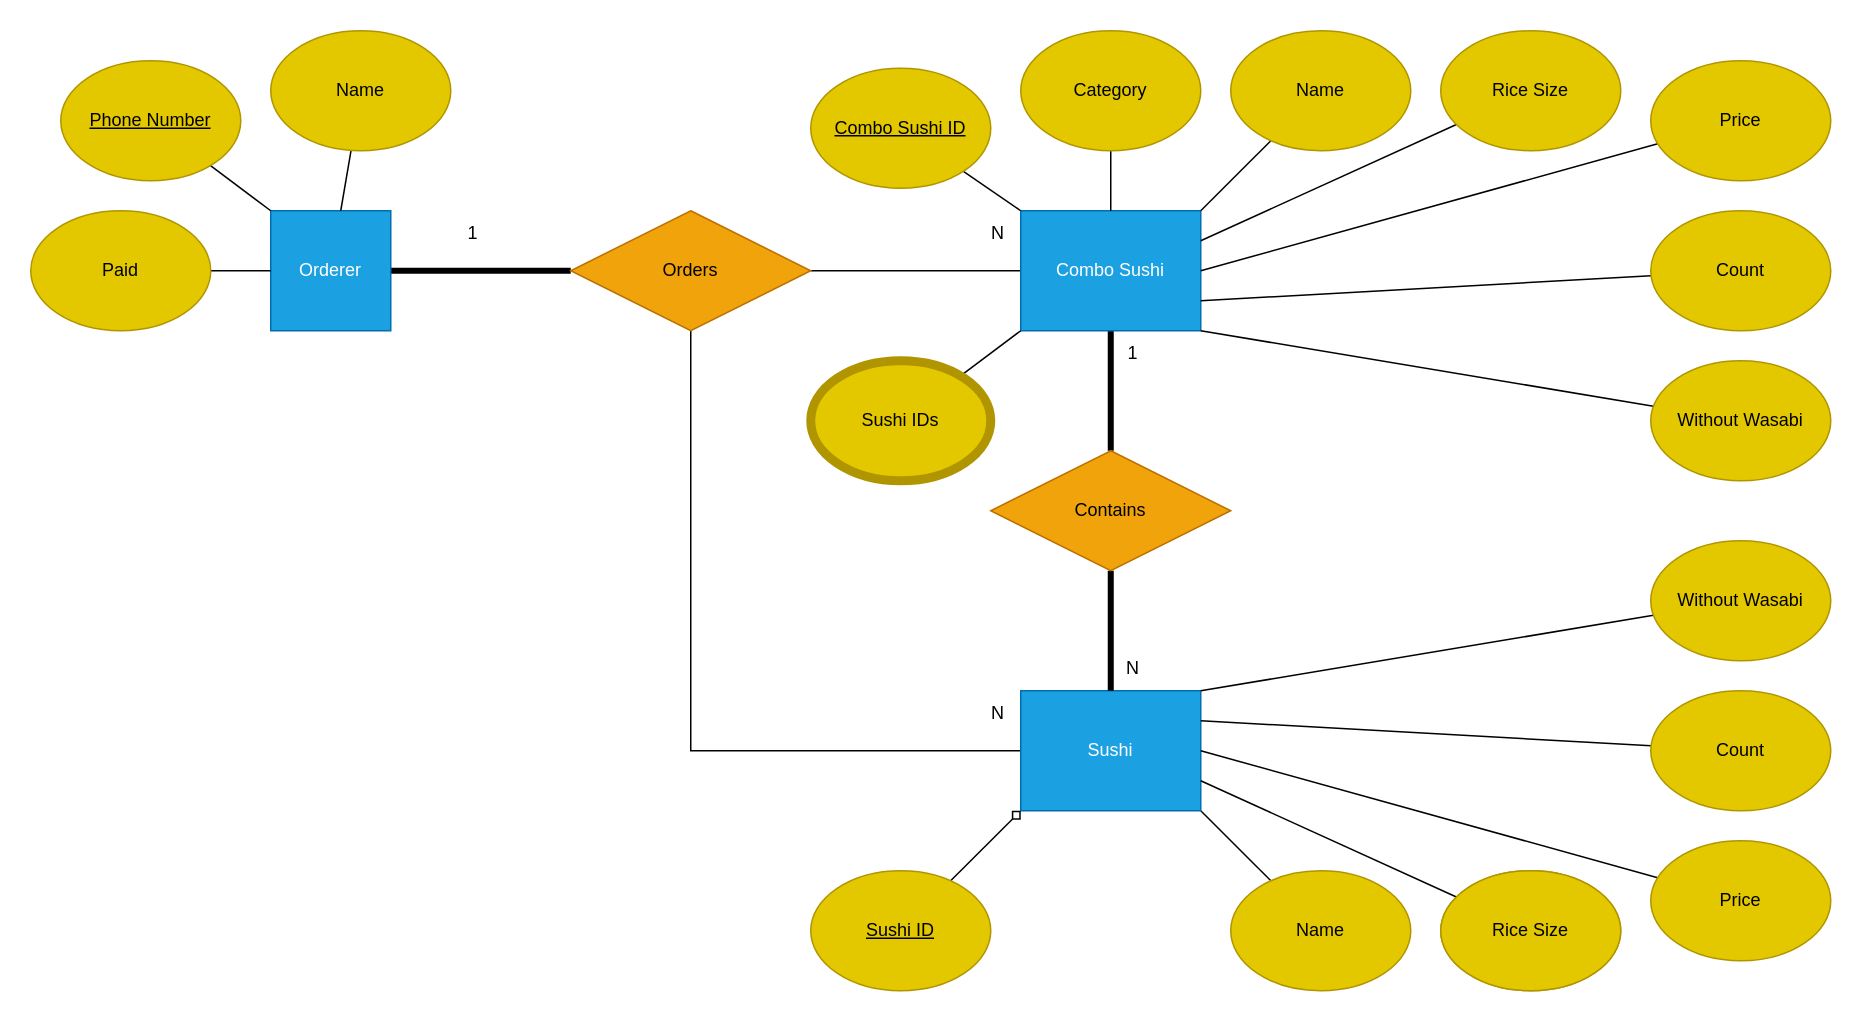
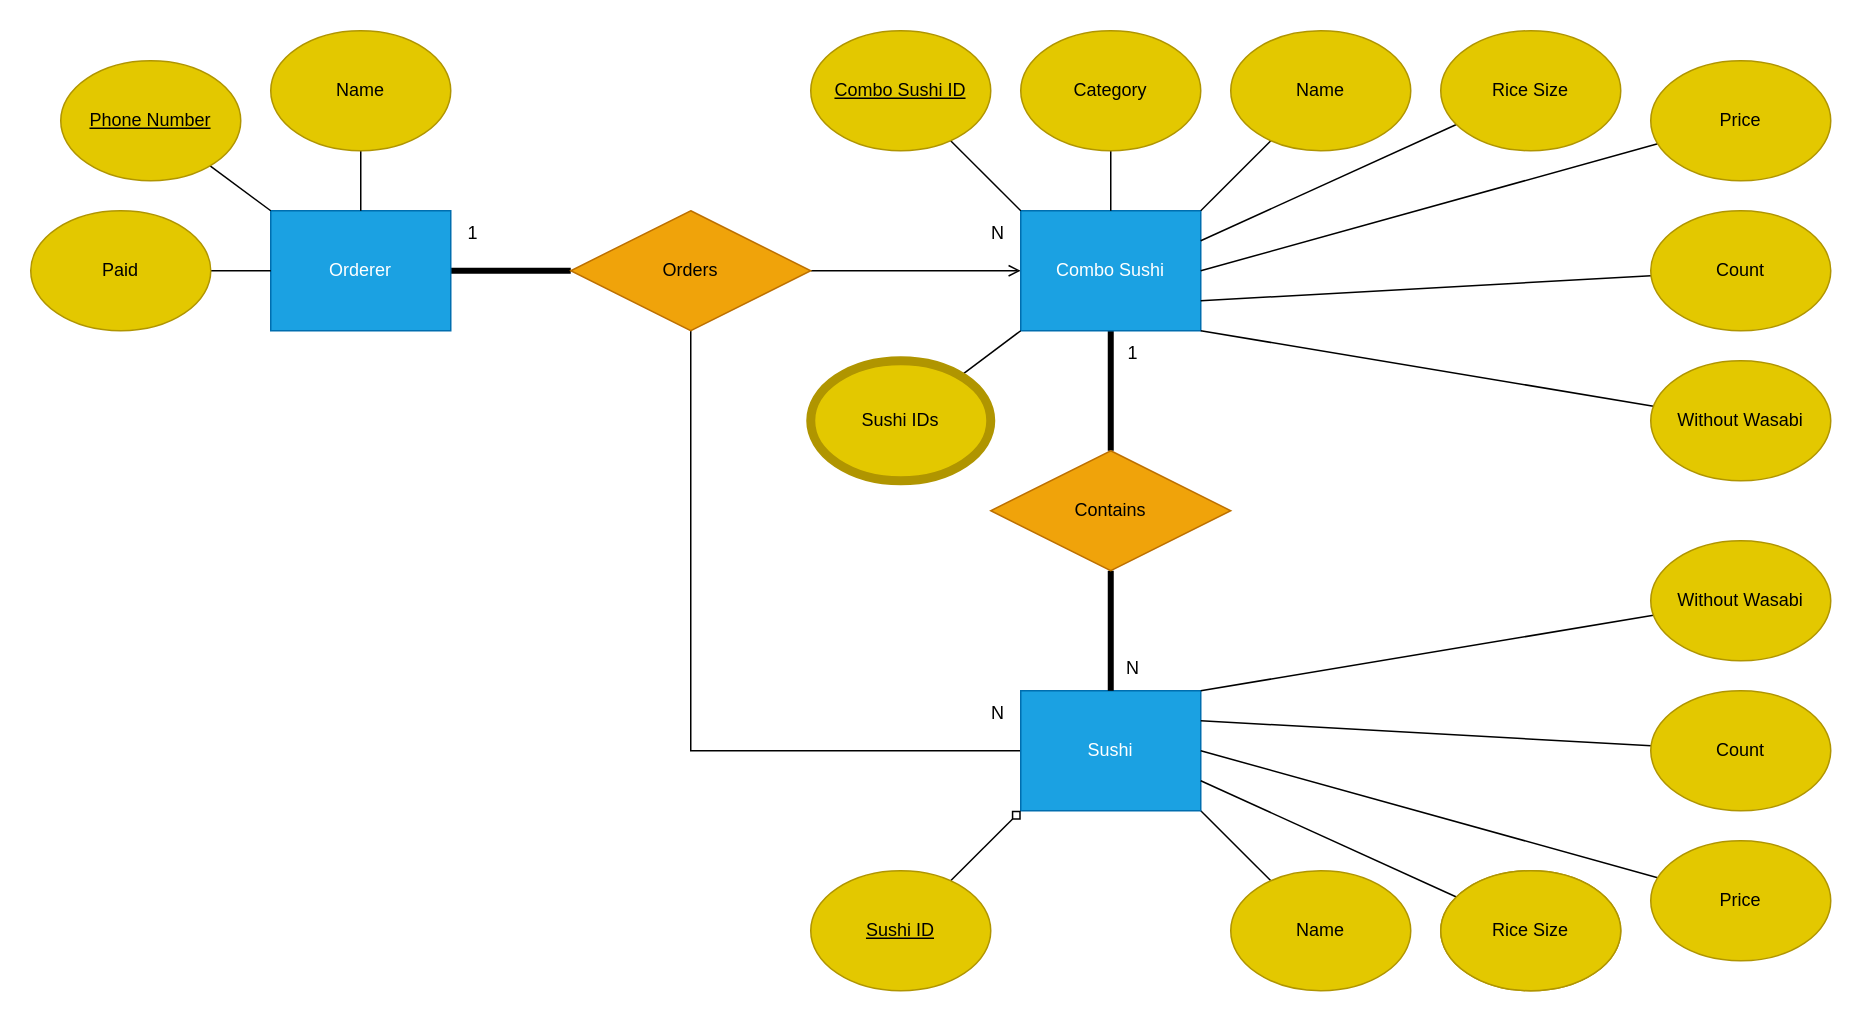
node "Combo Sushi ID": moved (901, 128) -> (901, 91)
node "Orderer": size 120x120 -> 180x120
edge "Orders" -- "Combo Sushi": arrowhead none -> open
